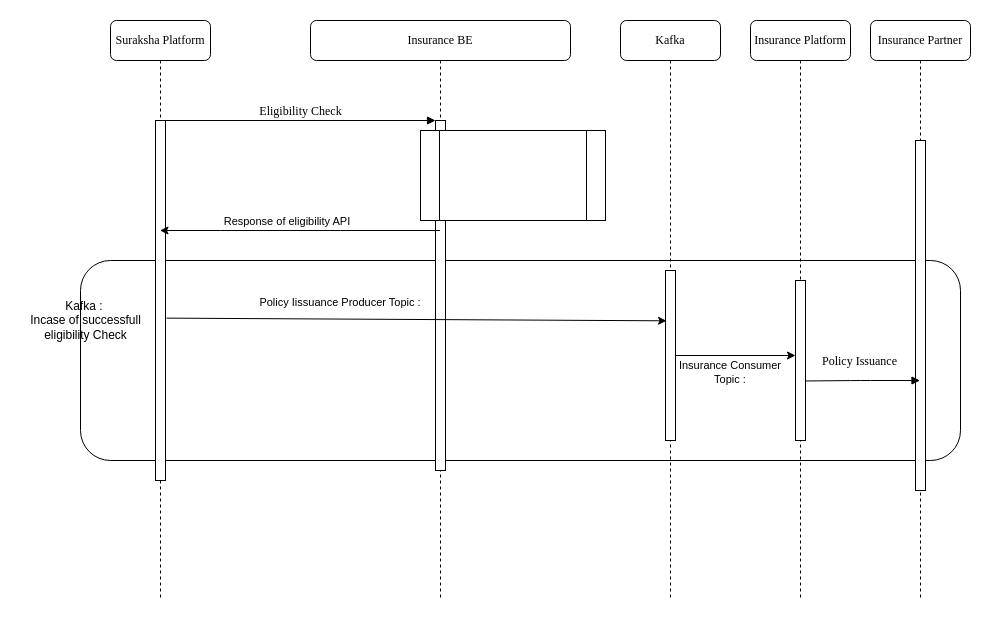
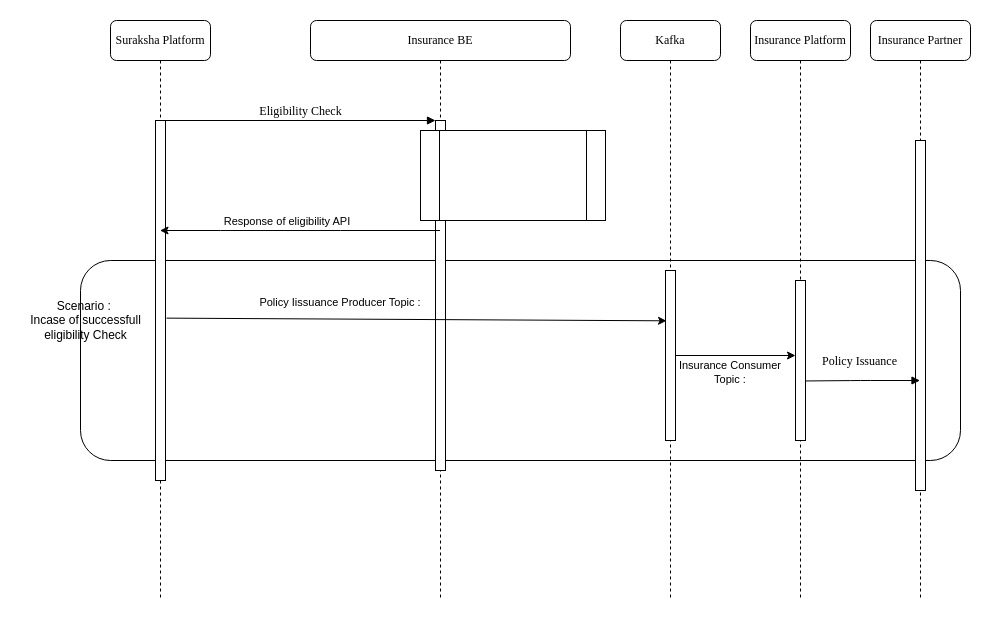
node "Kafka : Incase of successfull eligibility Check": label "Kafka : Incase of successfull eligibility Check" -> "Scenario : Incase of successfull eligibility Check"
